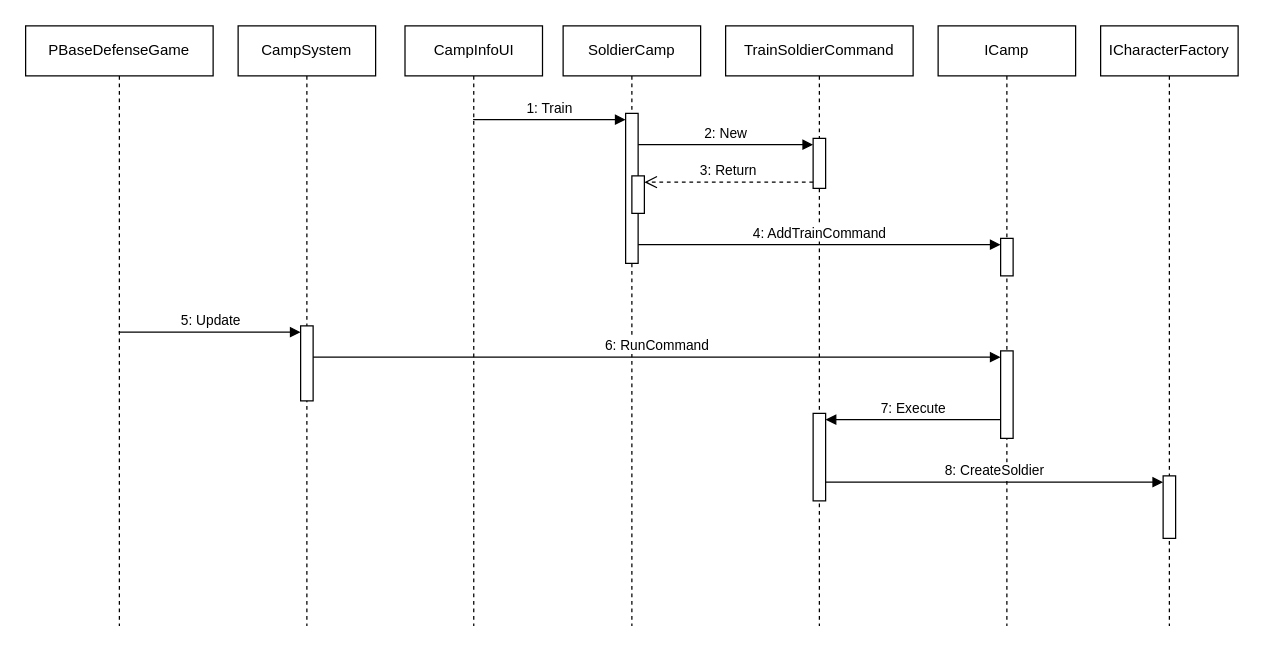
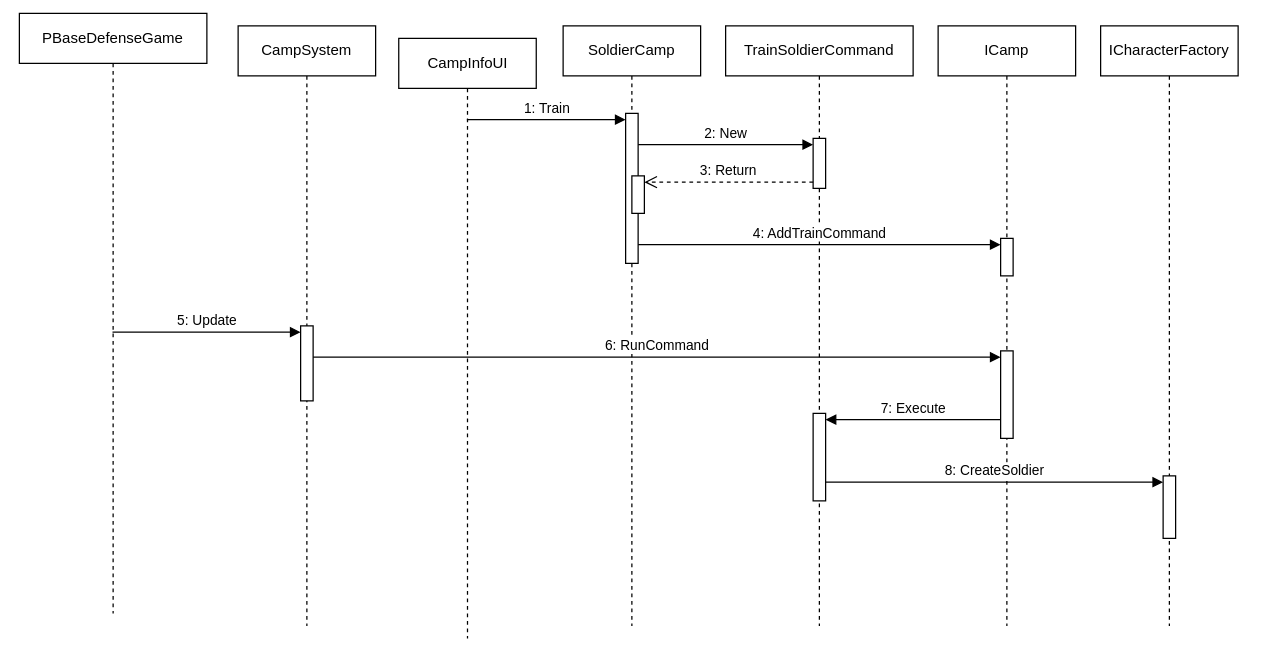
node "PBaseDefenseGame": moved (119, 326) -> (113, 313)
node "CampInfoUI": moved (474, 326) -> (468, 338)
